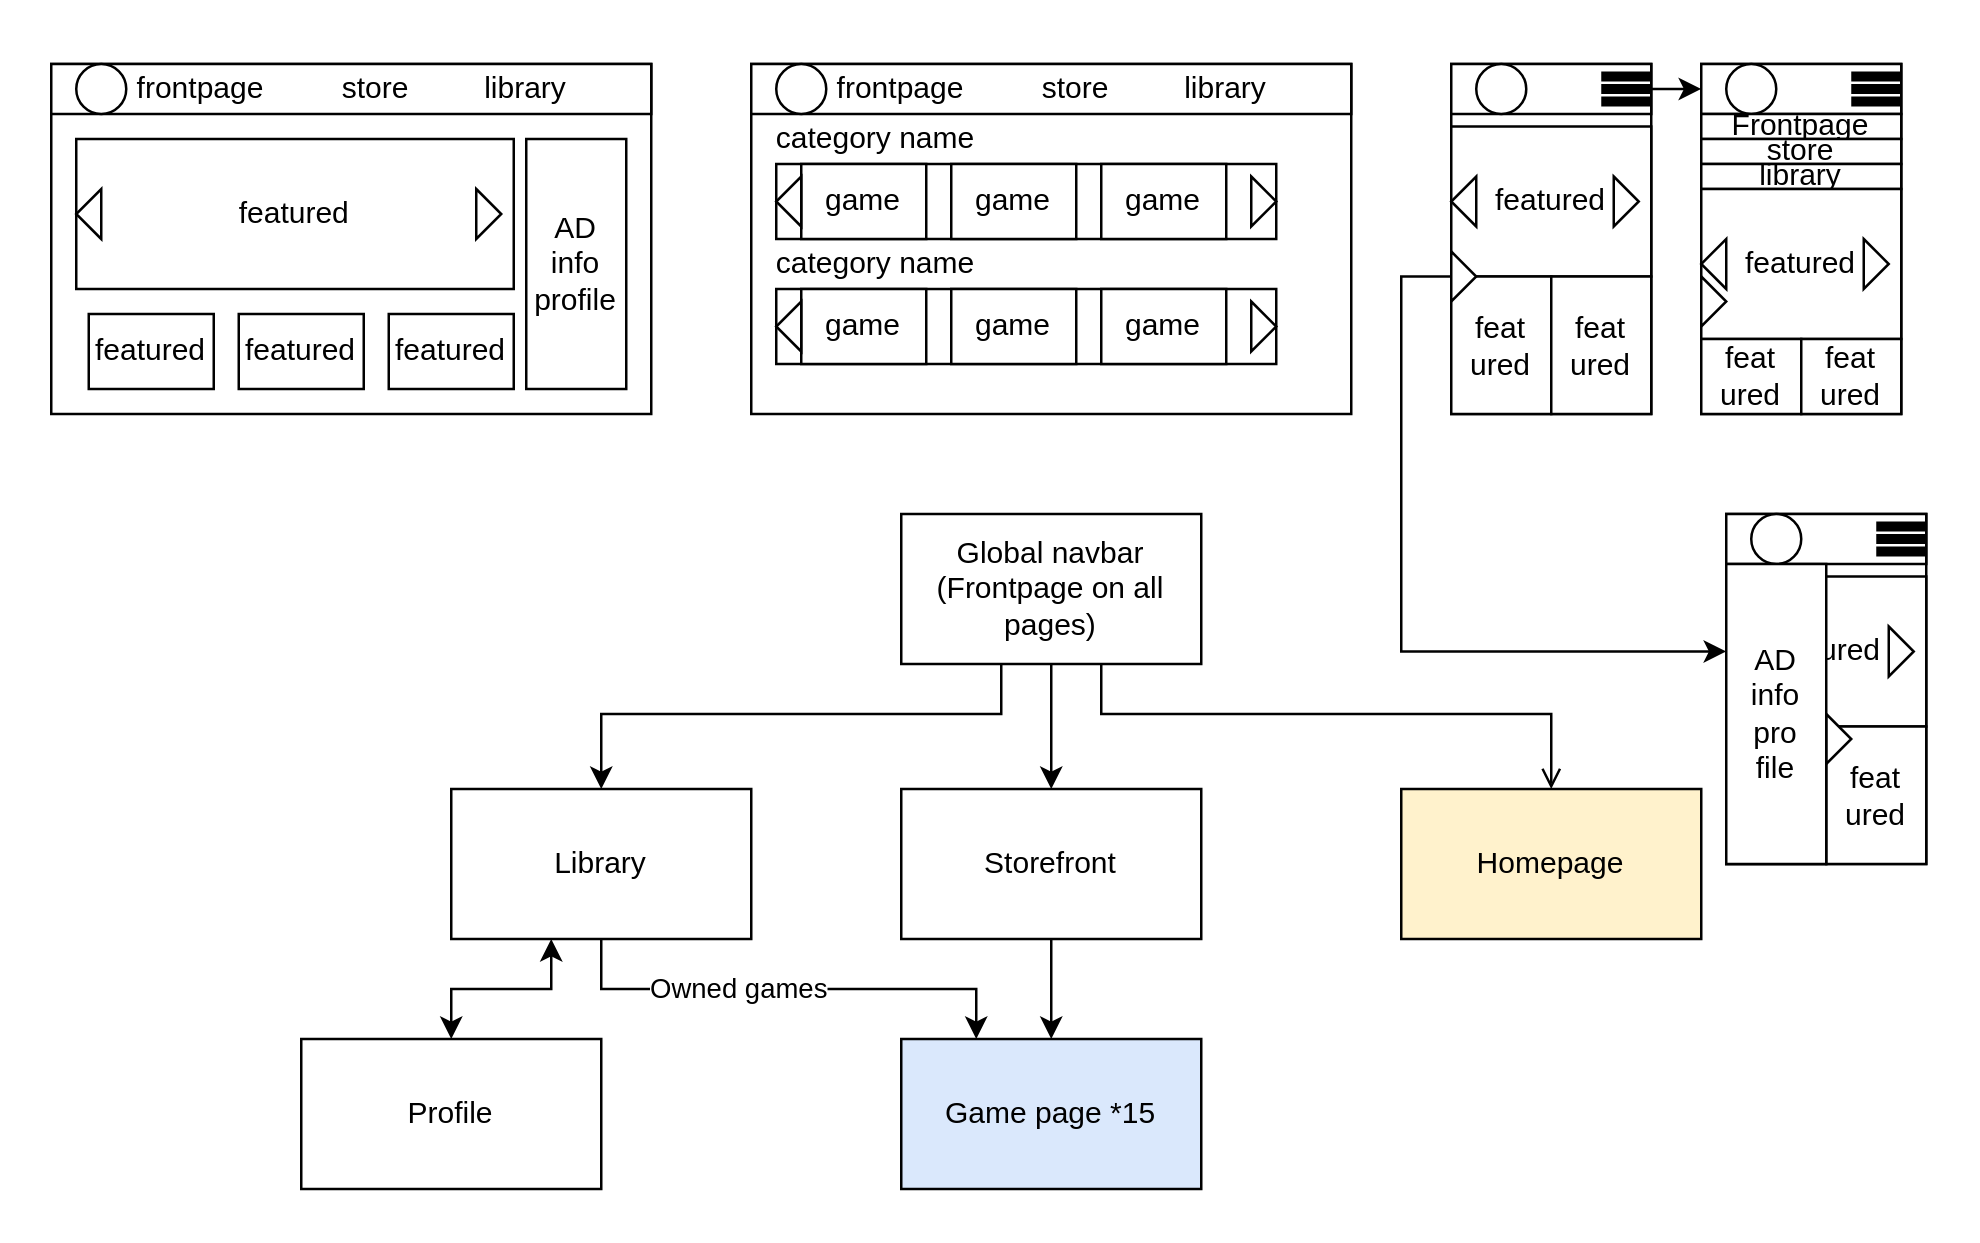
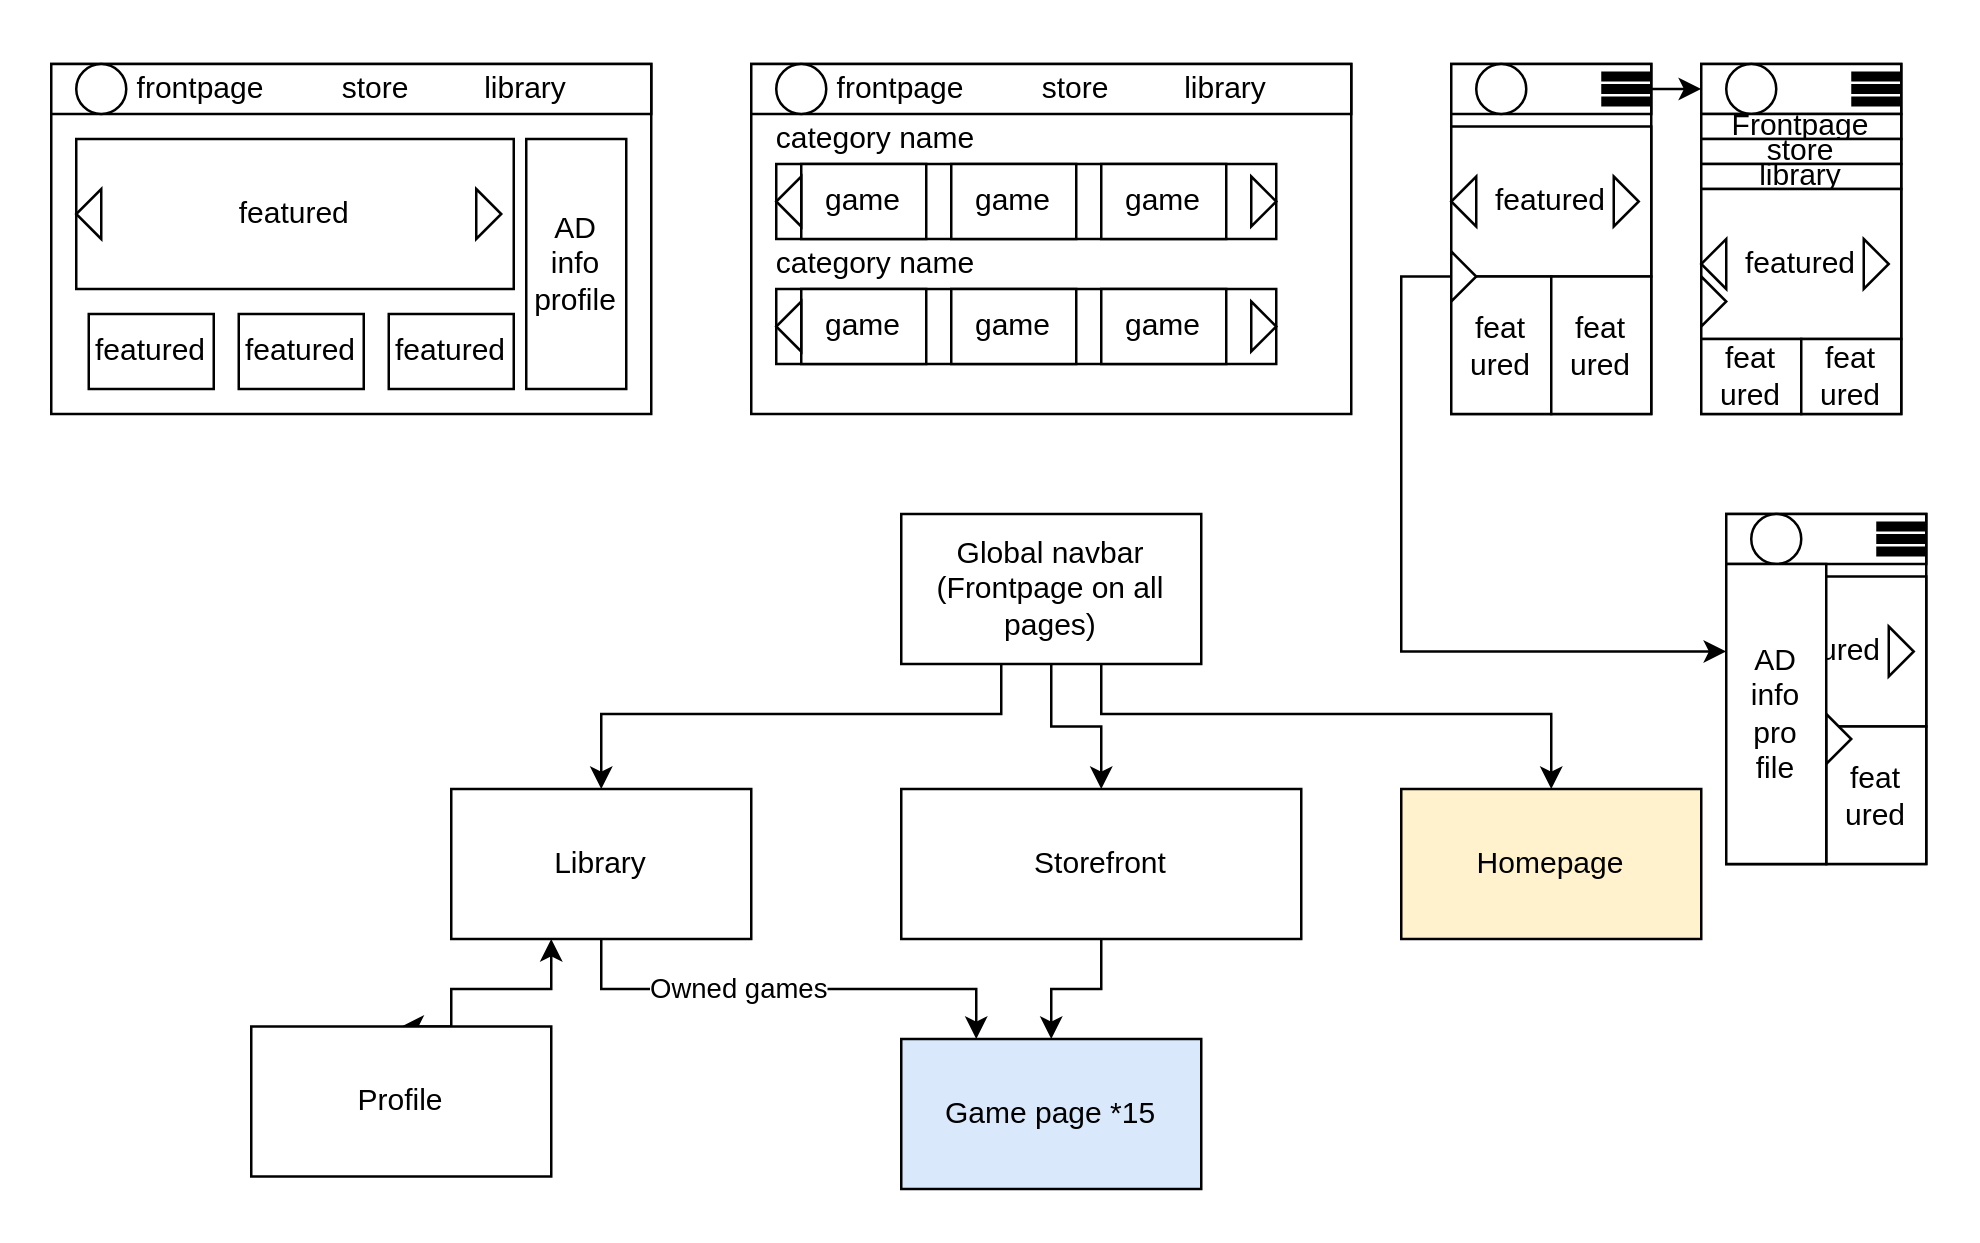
edge "Global navbar (Frontpage on all pages)" -> "Homepage": arrowhead open -> classic
node "Storefront": size 300x150 -> 400x150
node "Profile": moved (451, 1114) -> (401, 1101)
